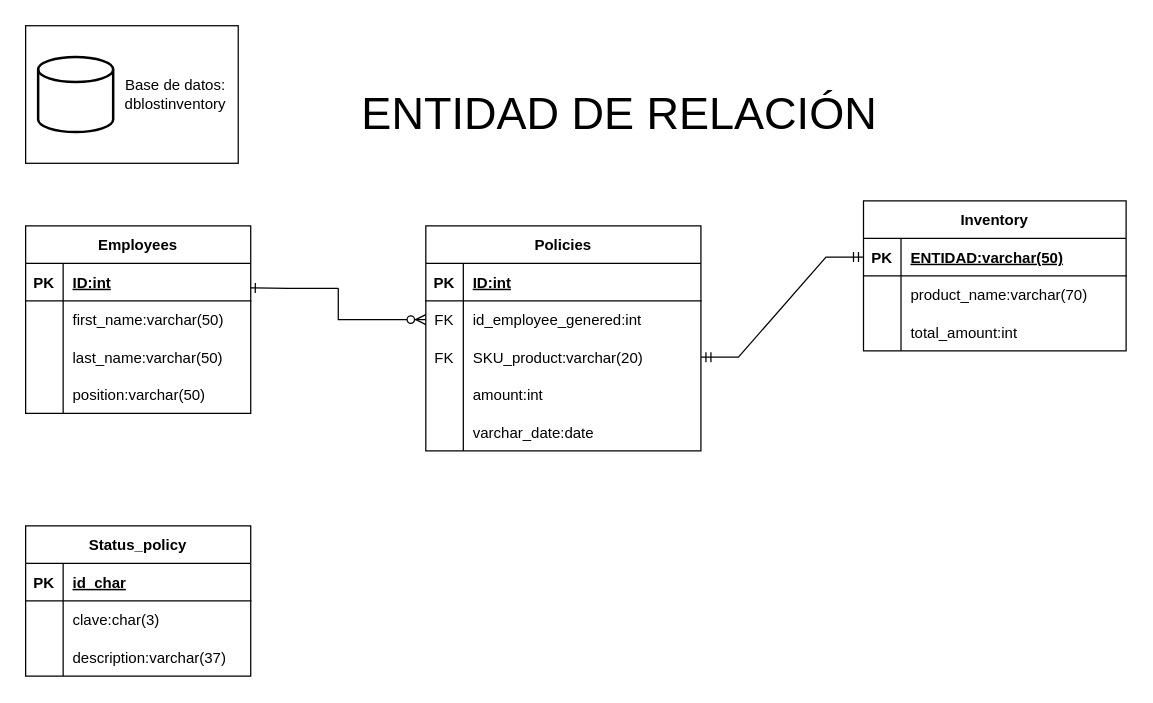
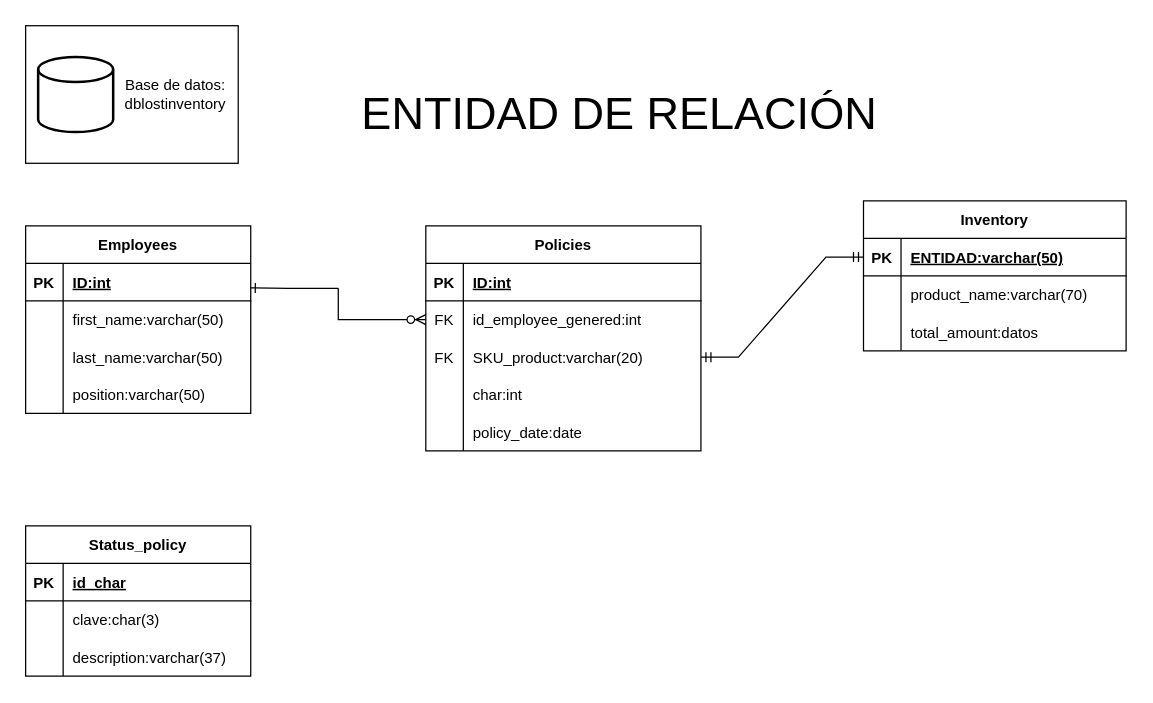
node "total_amount:int": label "total_amount:int" -> "total_amount:datos"
node "amount:int": label "amount:int" -> "char:int"
node "varchar_date:date": label "varchar_date:date" -> "policy_date:date"
